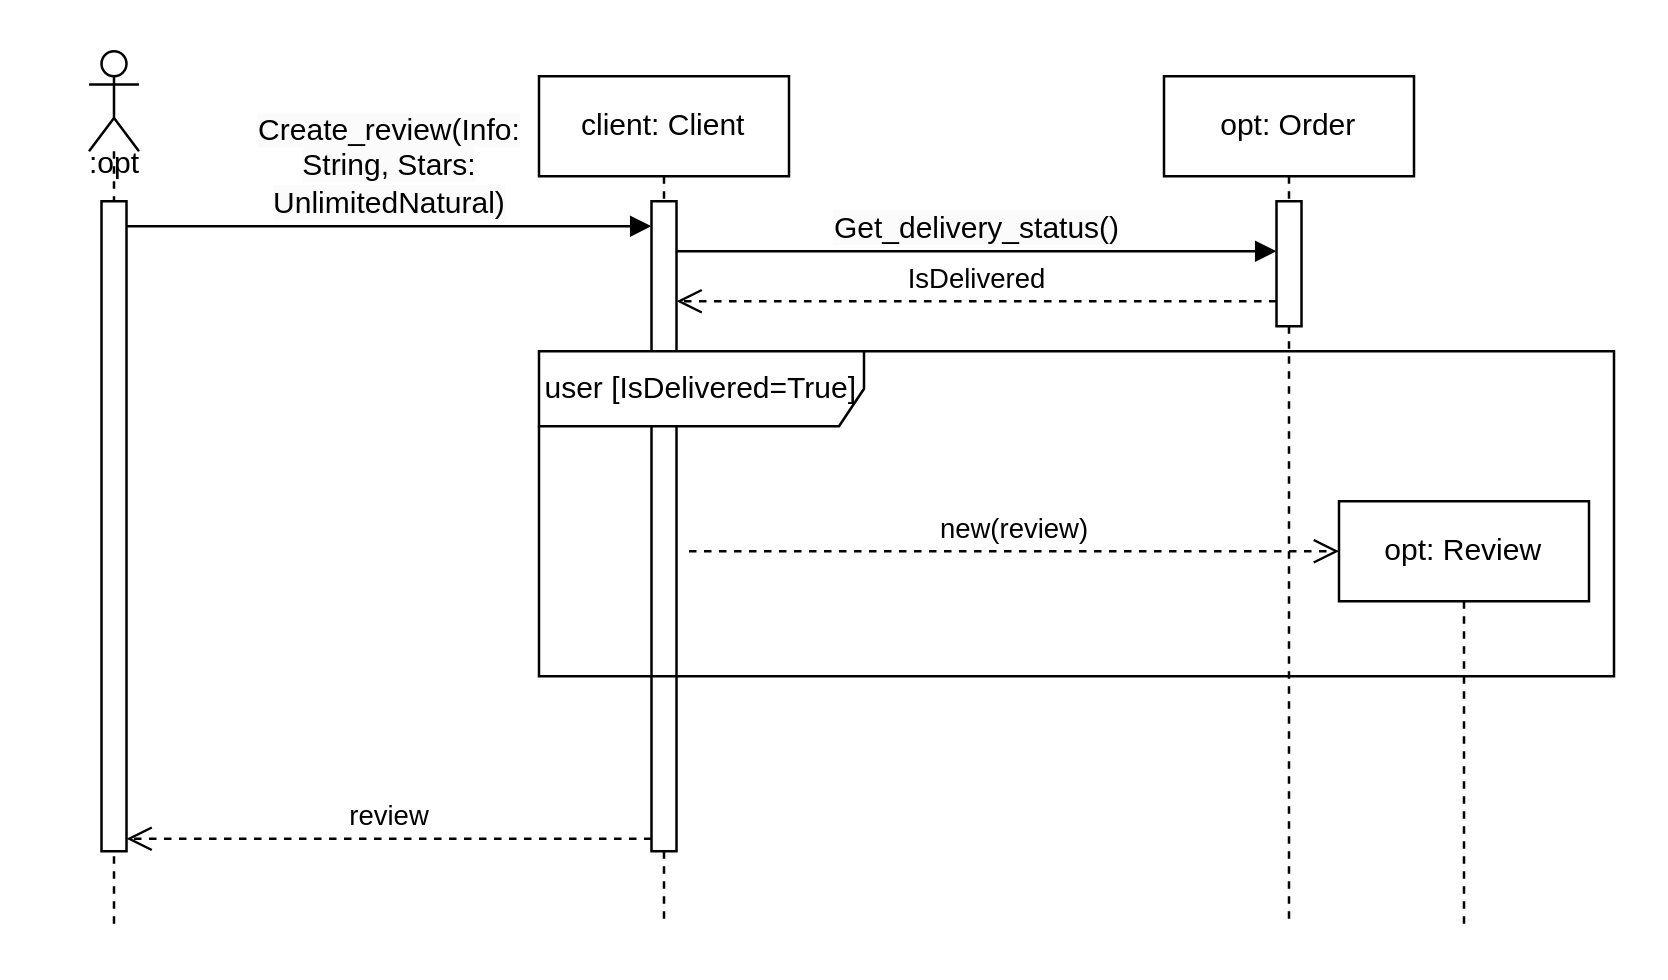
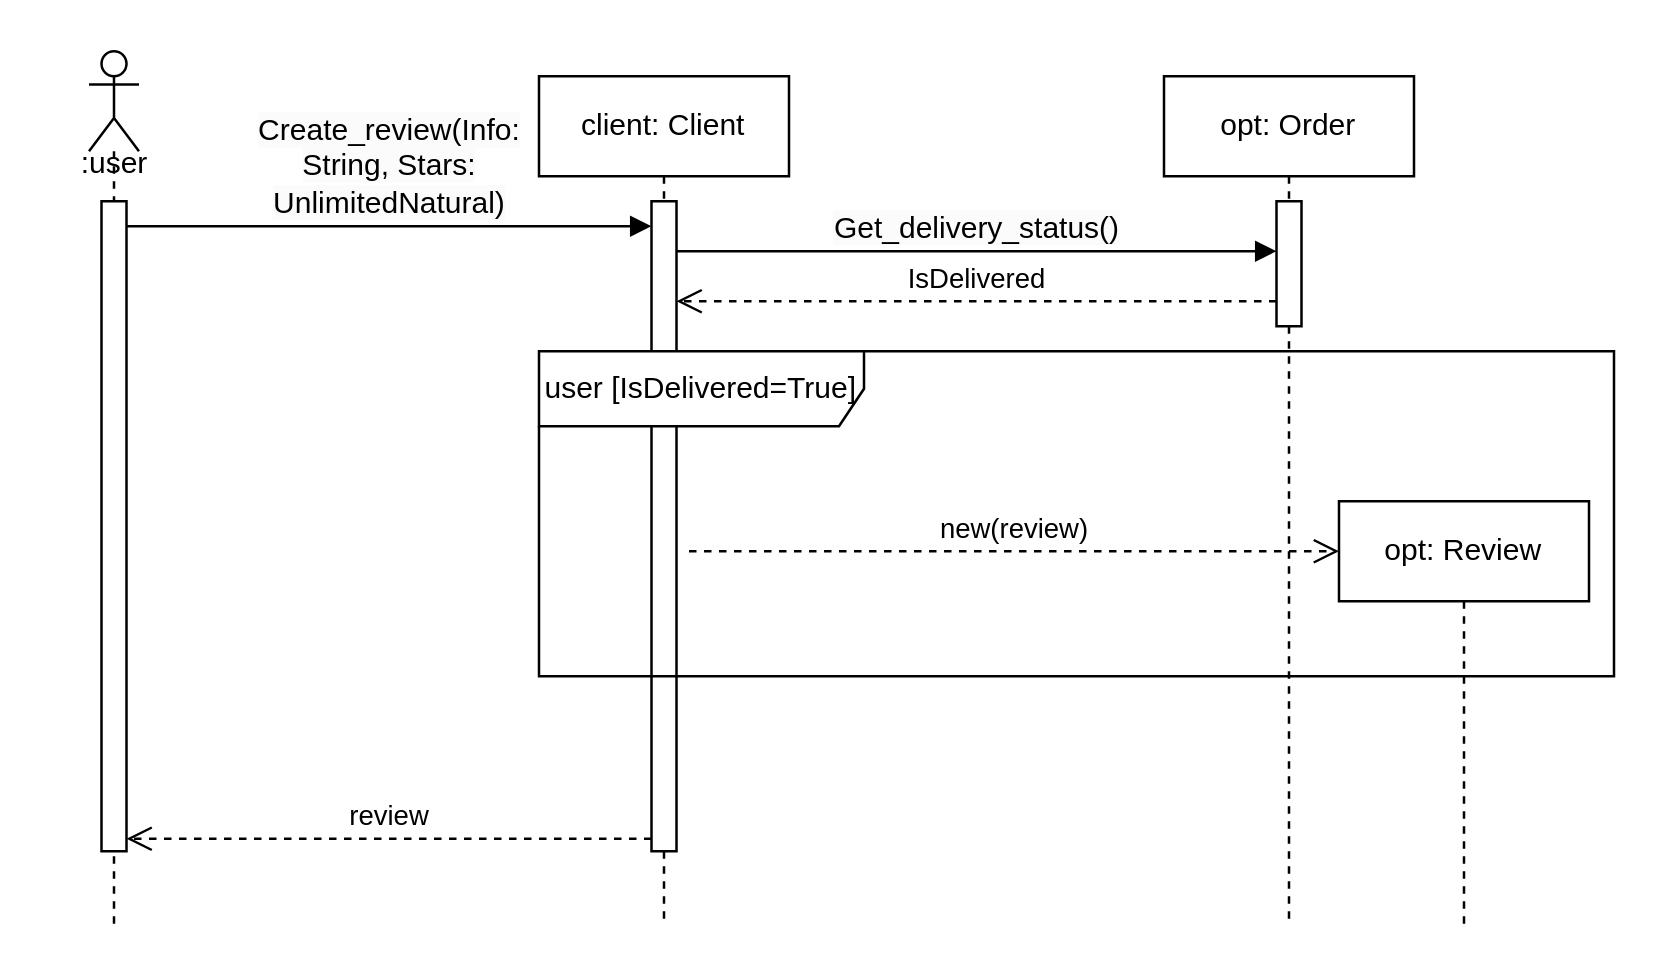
node ":opt": label ":opt" -> ":user"
